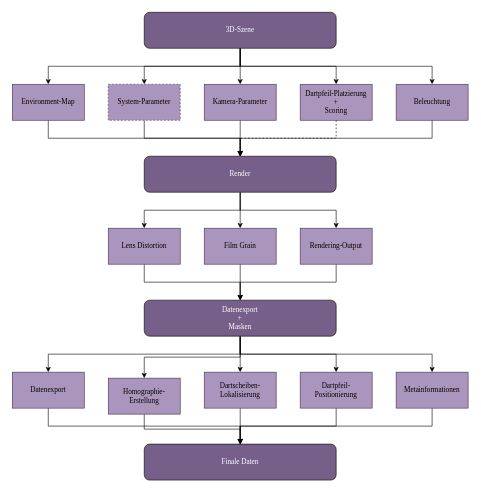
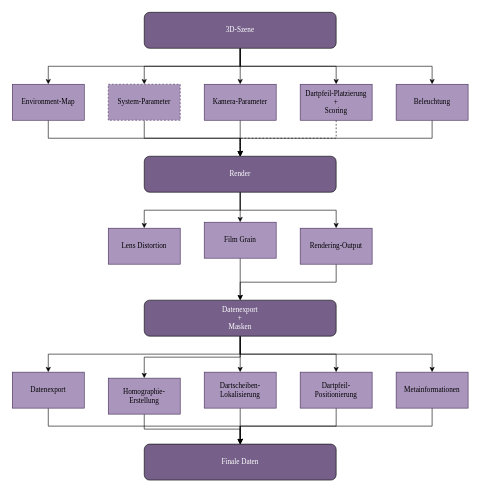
node "Film Grain": moved (240, 246) -> (240, 240)
edge "Lens Distortion" -> "Datenexport + Masken": removed
